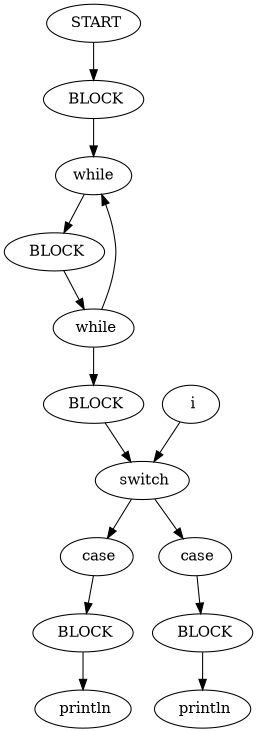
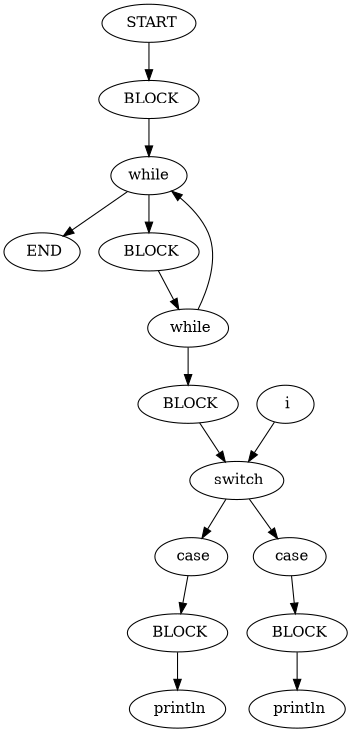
node "END": added
